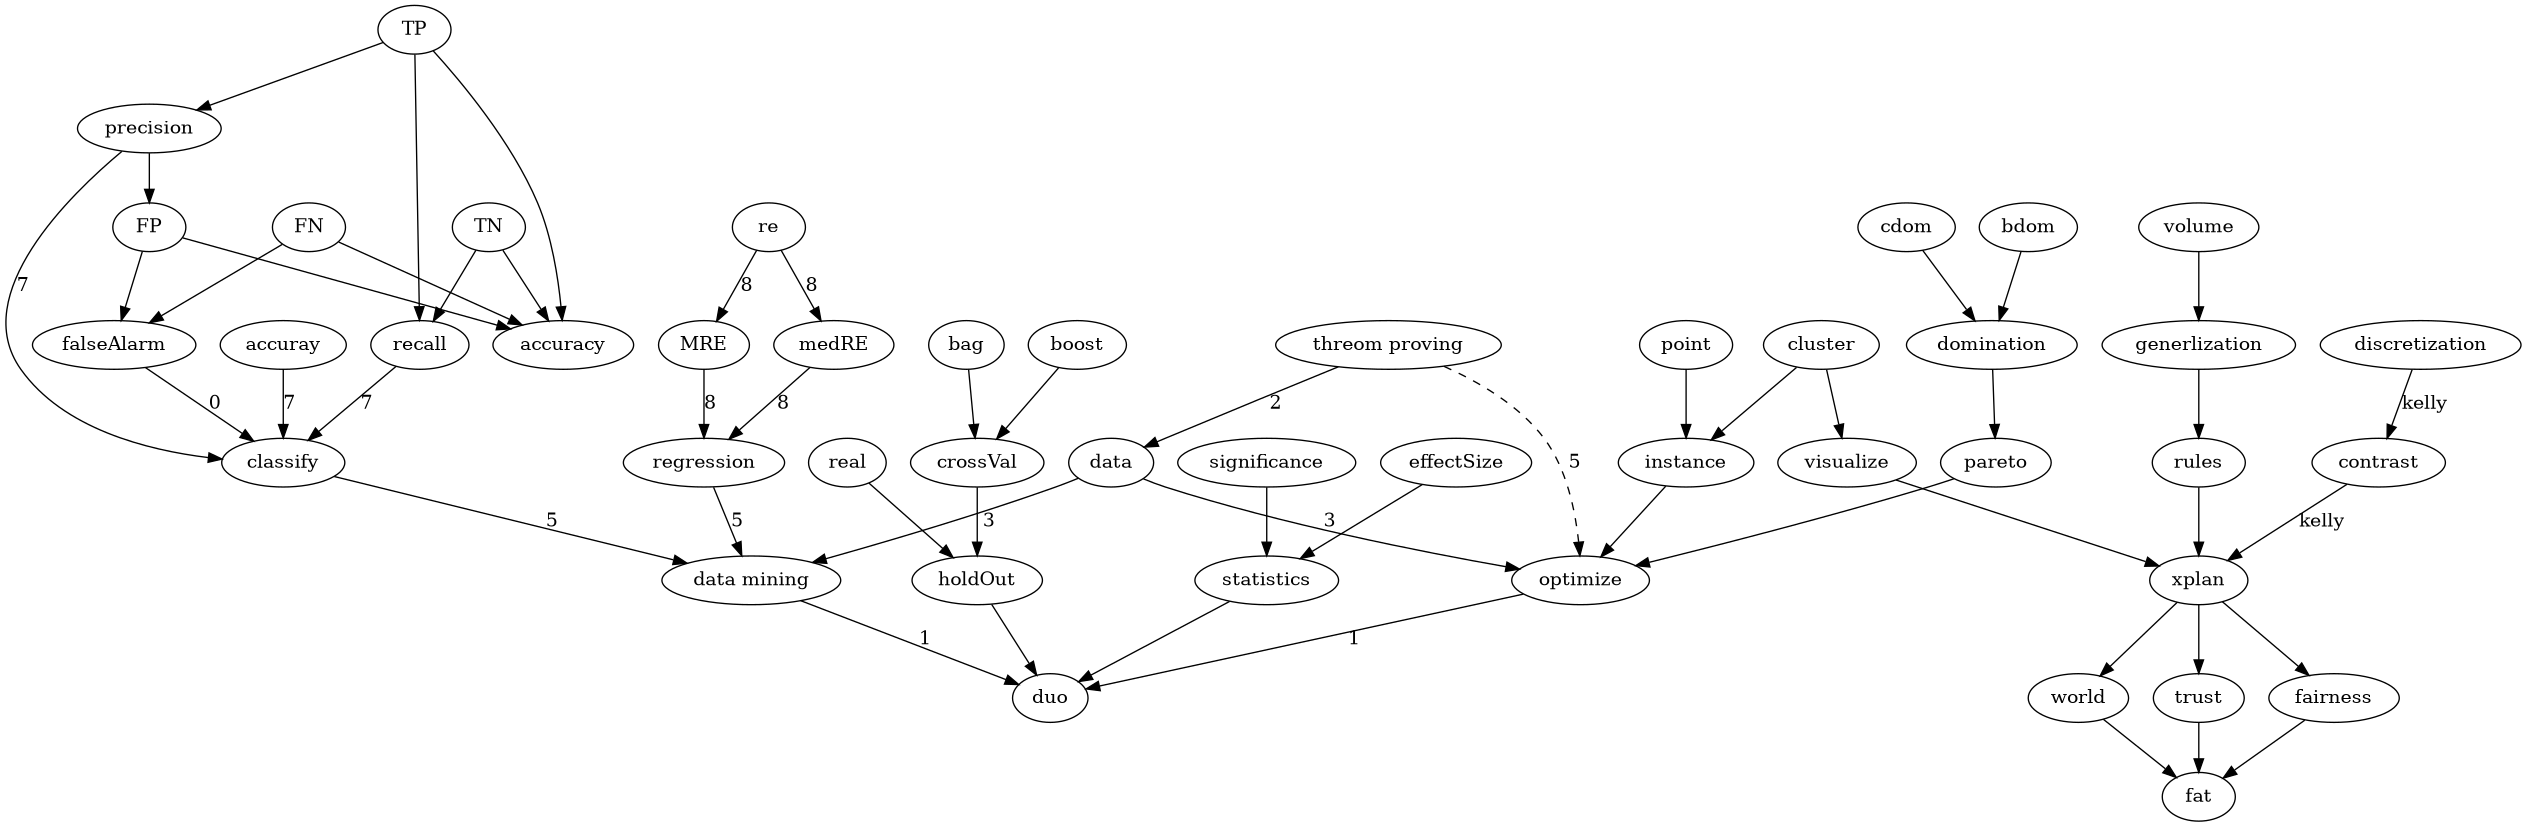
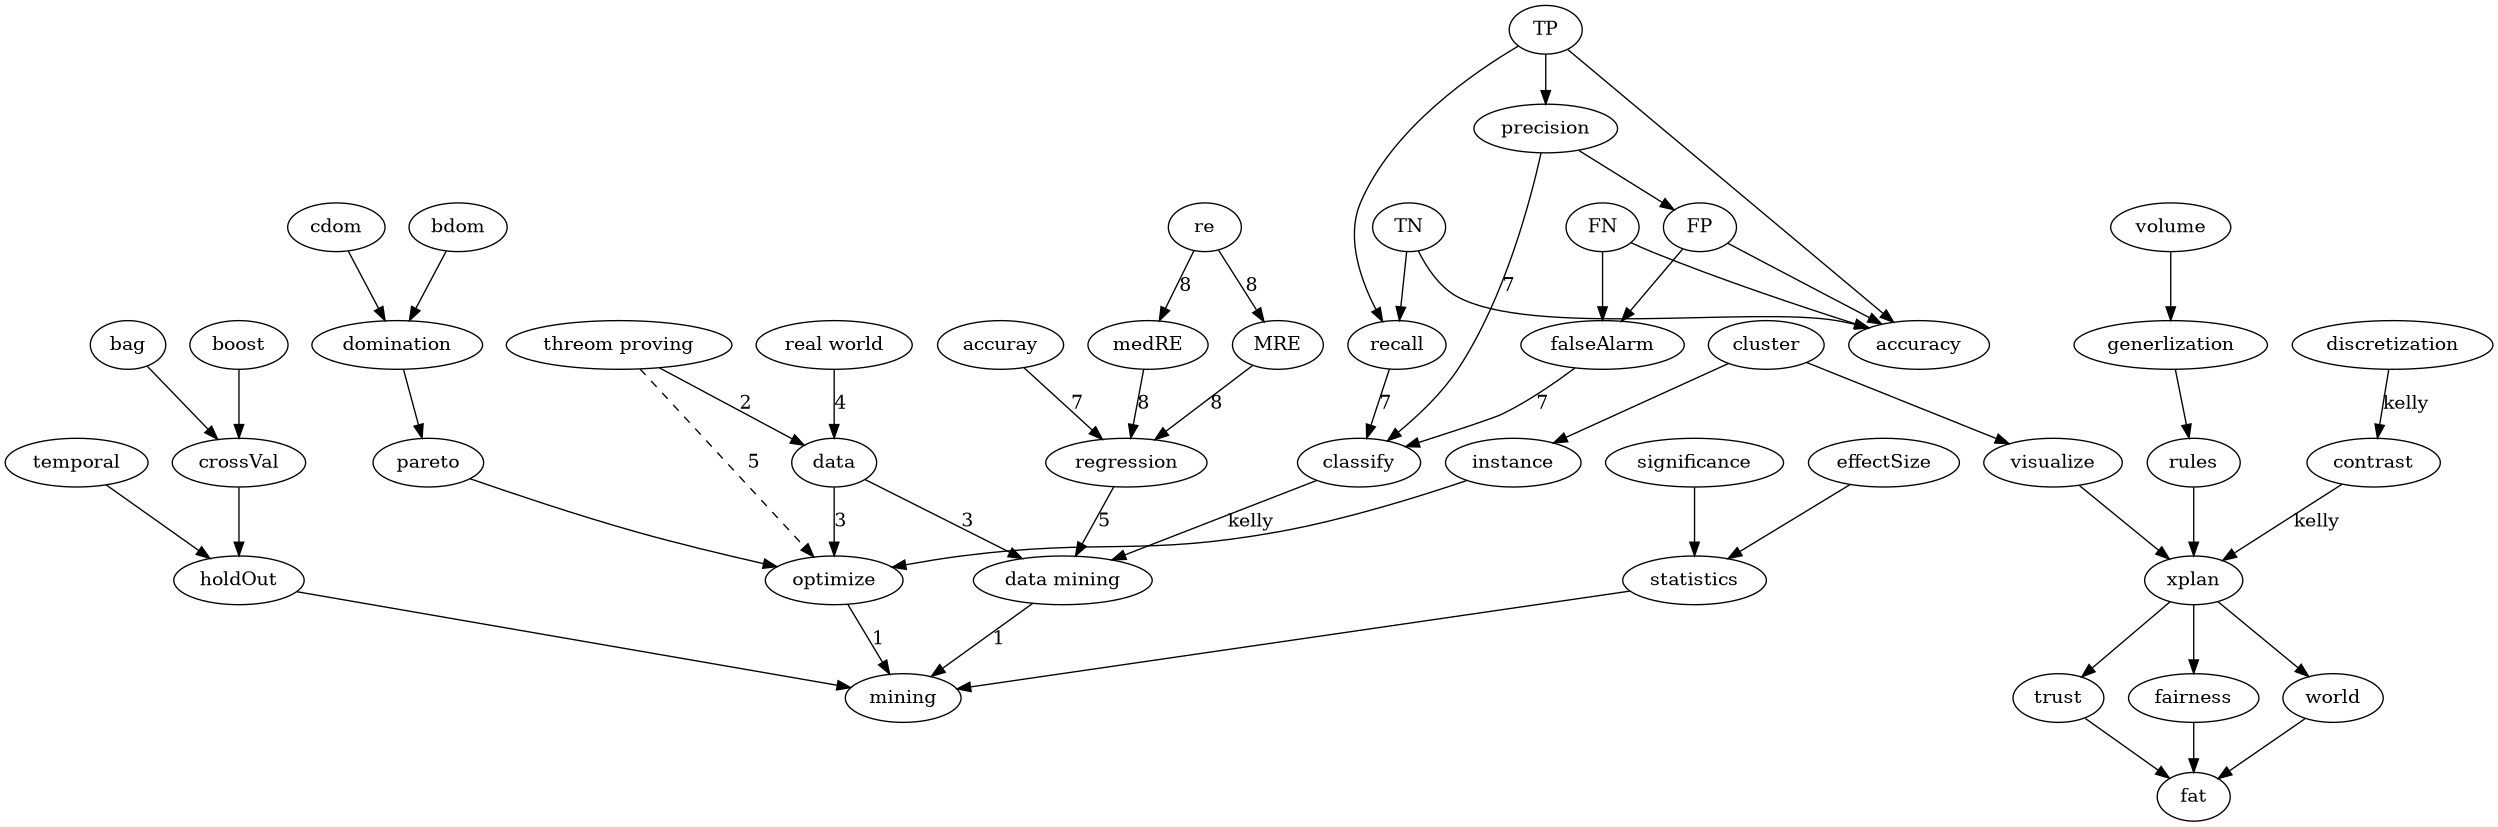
node "real world": added
node "point": removed
edge "accuray" -> "classify": now "accuray" -> "regression"
edge "falseAlarm" -> "classify": label "0" -> "7"
node "real": label "real" -> "temporal"
edge "classify" -> "data mining": label "5" -> "kelly"
node "duo": label "duo" -> "mining"
